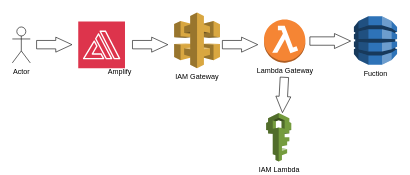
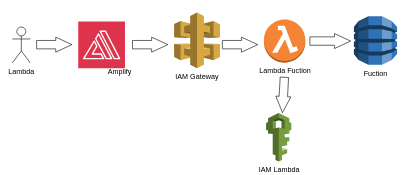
node "Lambda Gateway": label "Lambda Gateway" -> "Lambda Fuction"
node "Actor": label "Actor" -> "Lambda"
